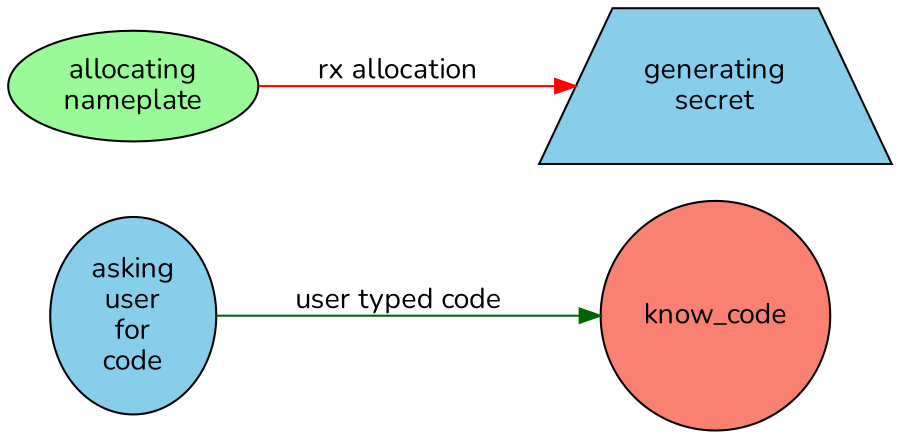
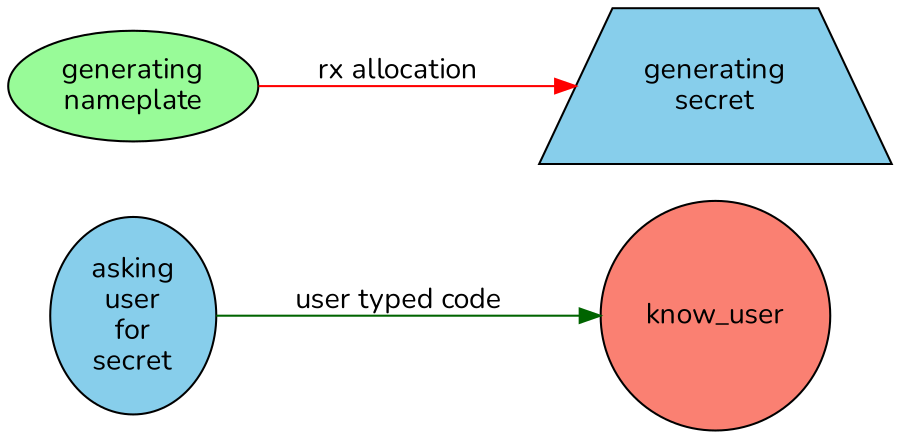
node "allocating nameplate": label "allocating nameplate" -> "generating nameplate"
node "asking user for code": label "asking user for code" -> "asking user for secret"
node "know_code": label "know_code" -> "know_user"
